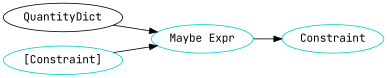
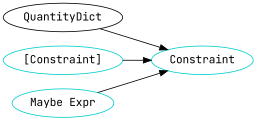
edge "QuantityDict" -> "Maybe Expr": now "QuantityDict" -> "Constraint"
edge "[Constraint]" -> "Maybe Expr": now "[Constraint]" -> "Constraint"
